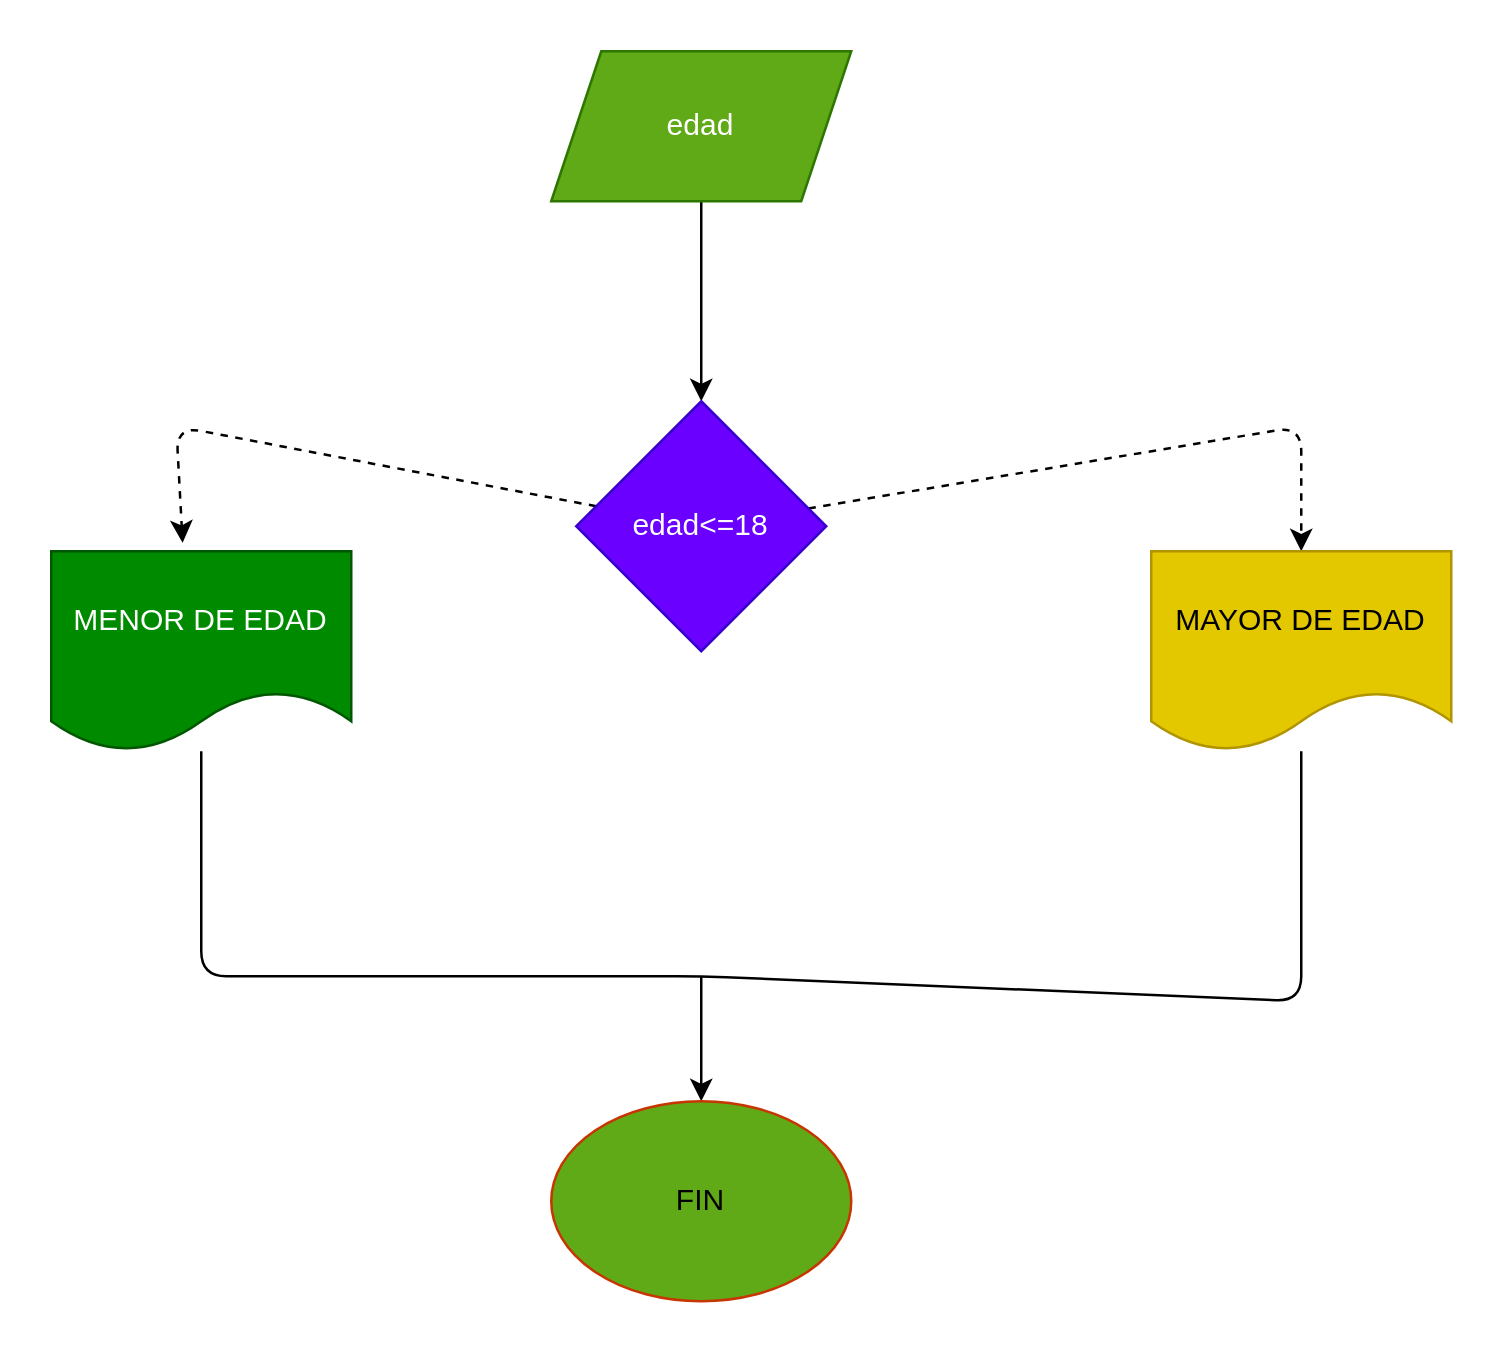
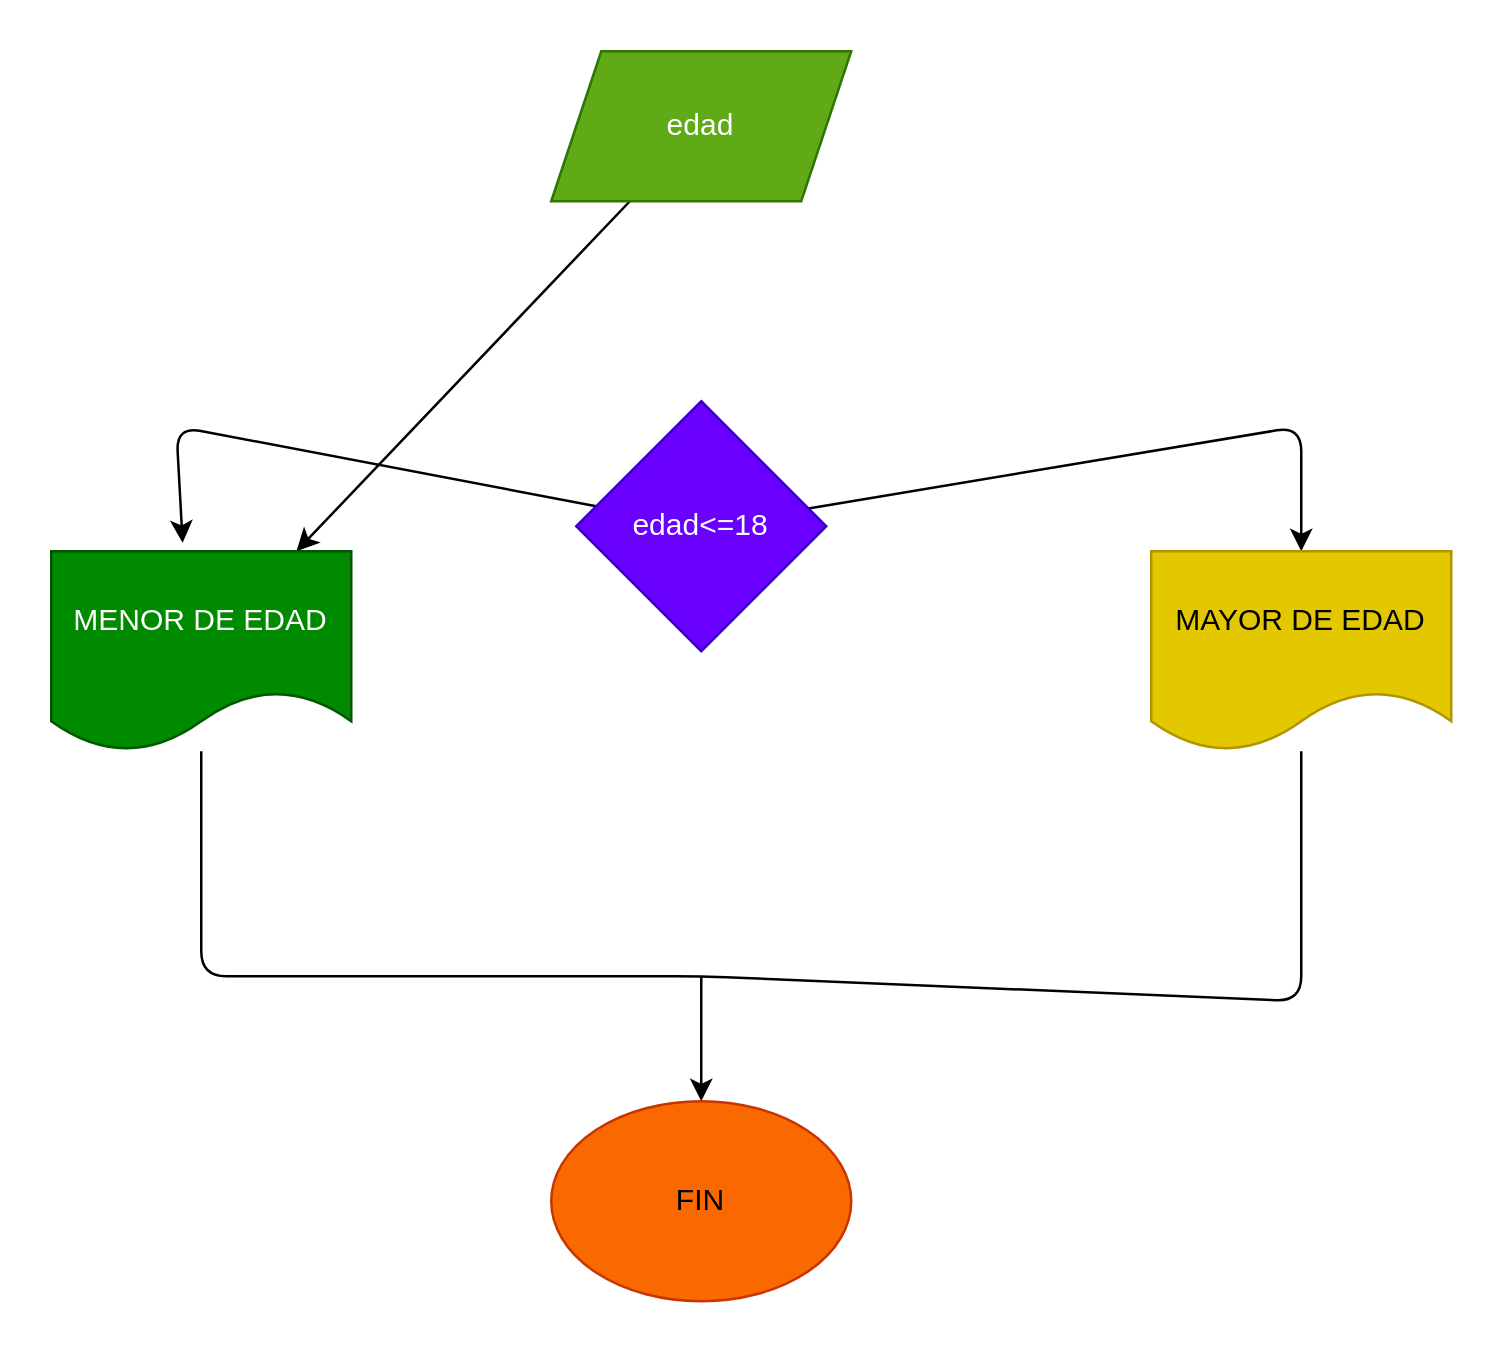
edge "edad" -> "edad<=18": now "edad" -> "MENOR DE EDAD"
edge "edad<=18" -> "MENOR DE EDAD": style dashed -> solid
edge "edad<=18" -> "MAYOR DE EDAD": style dashed -> solid
node "FIN": fillcolor #60a917 -> #fa6800
